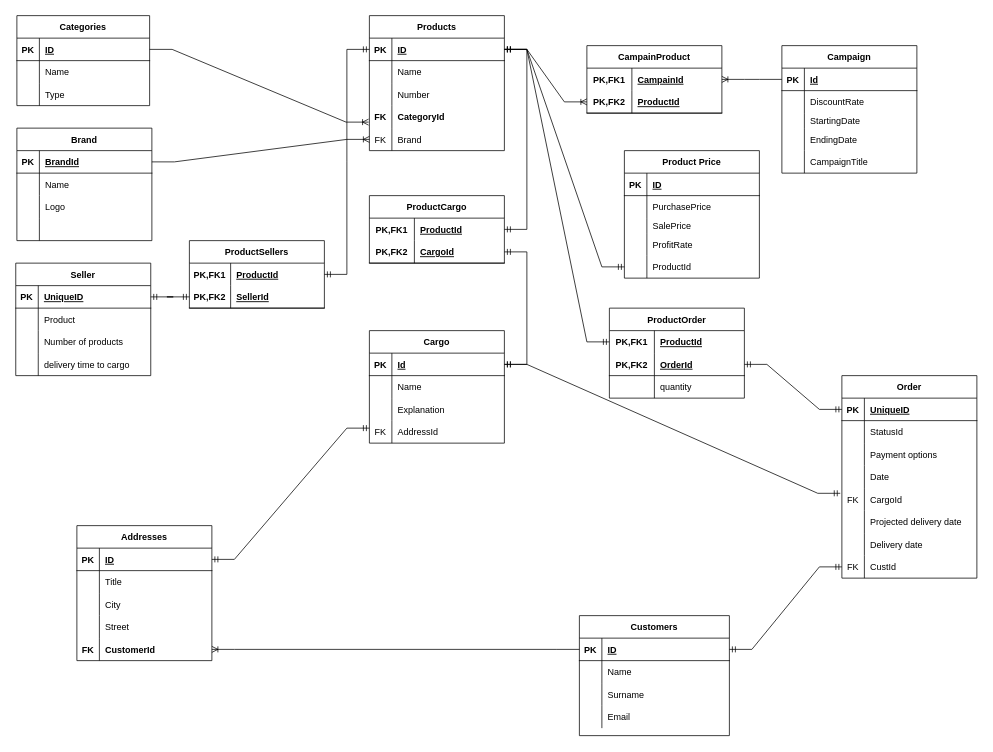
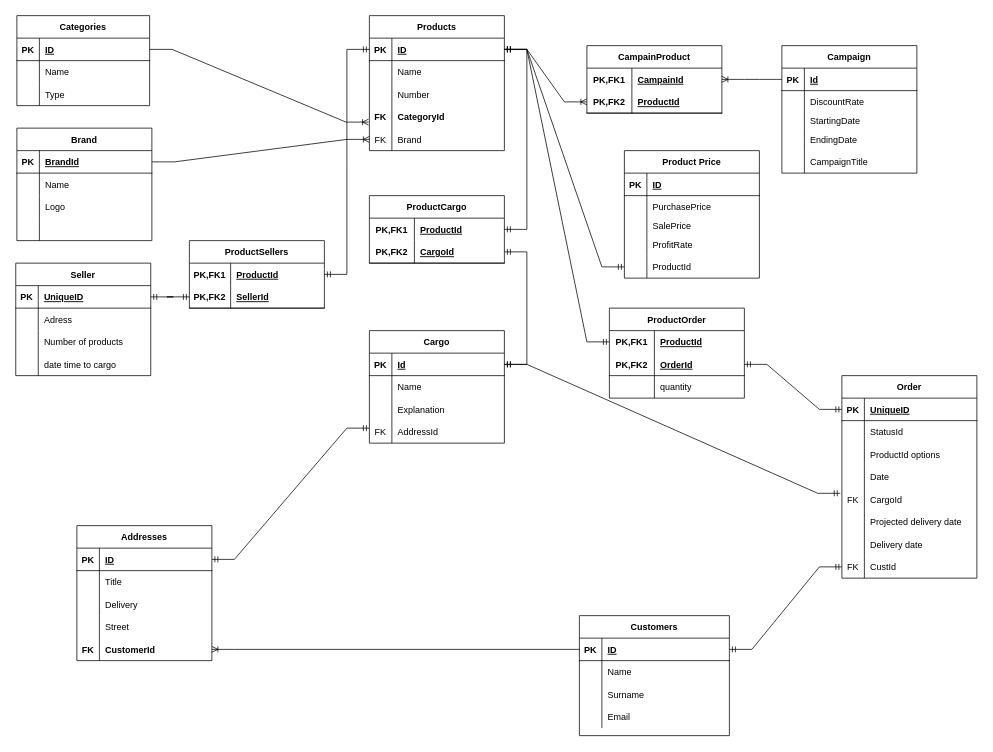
node "Product": label "Product" -> "Adress"
node "delivery time to cargo": label "delivery time to cargo" -> "date time to cargo"
node "Payment options": label "Payment options" -> "ProductId options"
node "City": label "City" -> "Delivery"
